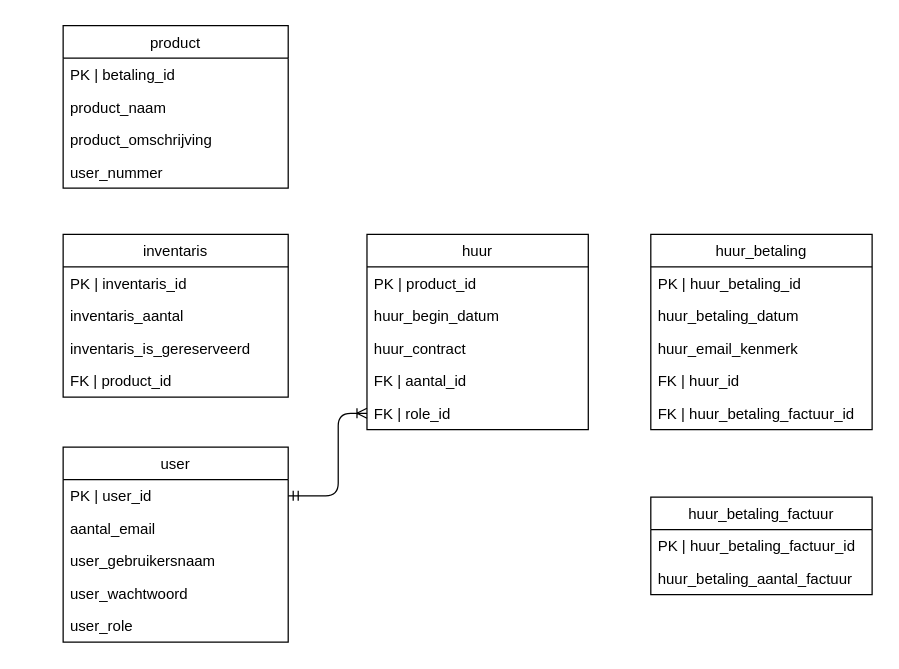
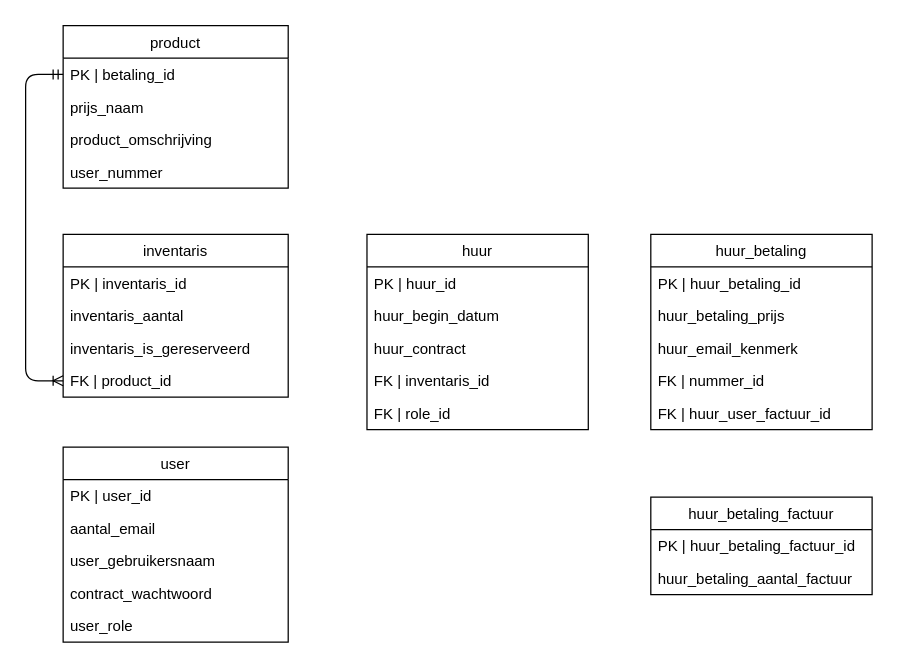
node "product_naam": label "product_naam" -> "prijs_naam"
edge "PK | betaling_id" -- "FK | product_id": added
node "PK | product_id": label "PK | product_id" -> "PK | huur_id"
node "huur_betaling_datum": label "huur_betaling_datum" -> "huur_betaling_prijs"
node "FK | aantal_id": label "FK | aantal_id" -> "FK | inventaris_id"
node "FK | huur_id": label "FK | huur_id" -> "FK | nummer_id"
node "FK | huur_betaling_factuur_id": label "FK | huur_betaling_factuur_id" -> "FK | huur_user_factuur_id"
edge "FK | role_id" -- "PK | user_id": removed
node "user_wachtwoord": label "user_wachtwoord" -> "contract_wachtwoord"
